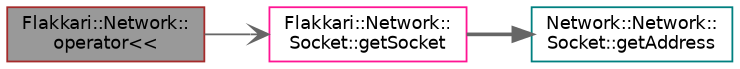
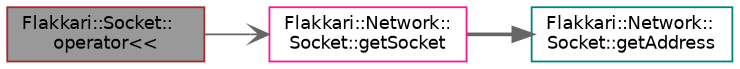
node "Flakkari::Network:: operator<<": label "Flakkari::Network:: operator<<" -> "Flakkari::Socket:: operator<<"
node "Network::Network:: Socket::getAddress": label "Network::Network:: Socket::getAddress" -> "Flakkari::Network:: Socket::getAddress"
